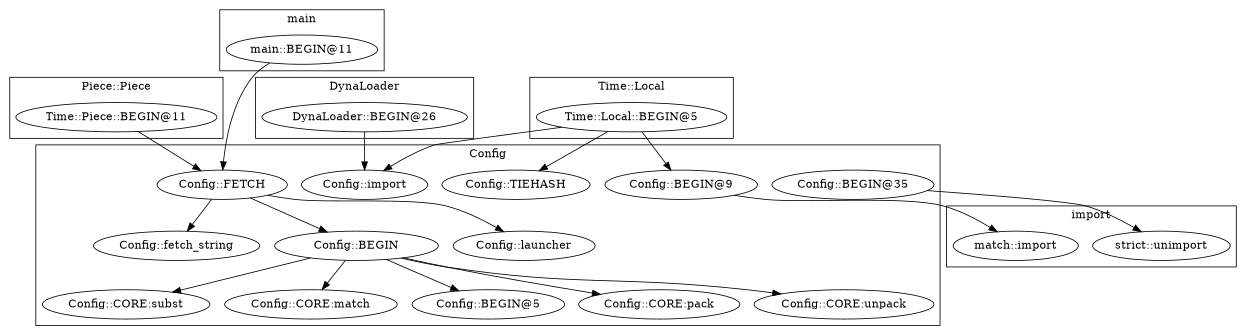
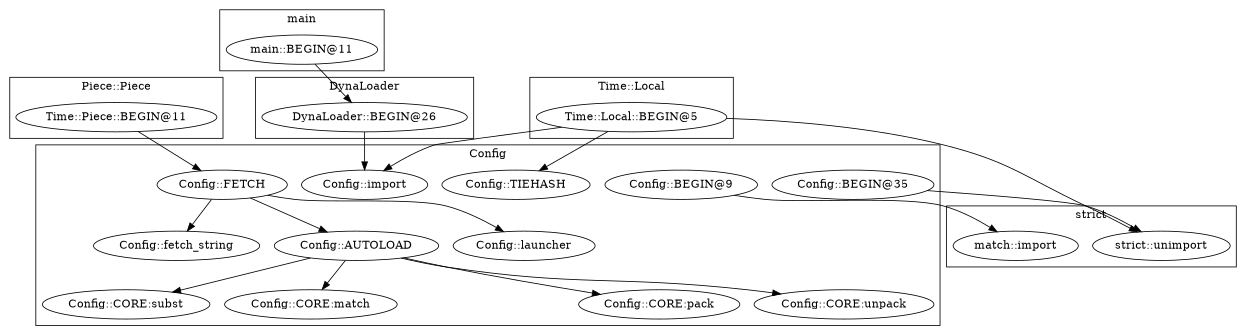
edge "main::BEGIN@11" -> "Config::FETCH": now "main::BEGIN@11" -> "DynaLoader::BEGIN@26"
edge "Time::Local::BEGIN@5" -> "Config::BEGIN@9": now "Time::Local::BEGIN@5" -> "strict::unimport"
cluster "import": label "import" -> "strict"
node "Config::BEGIN": label "Config::BEGIN" -> "Config::AUTOLOAD"
node "Config::BEGIN@5": removed
